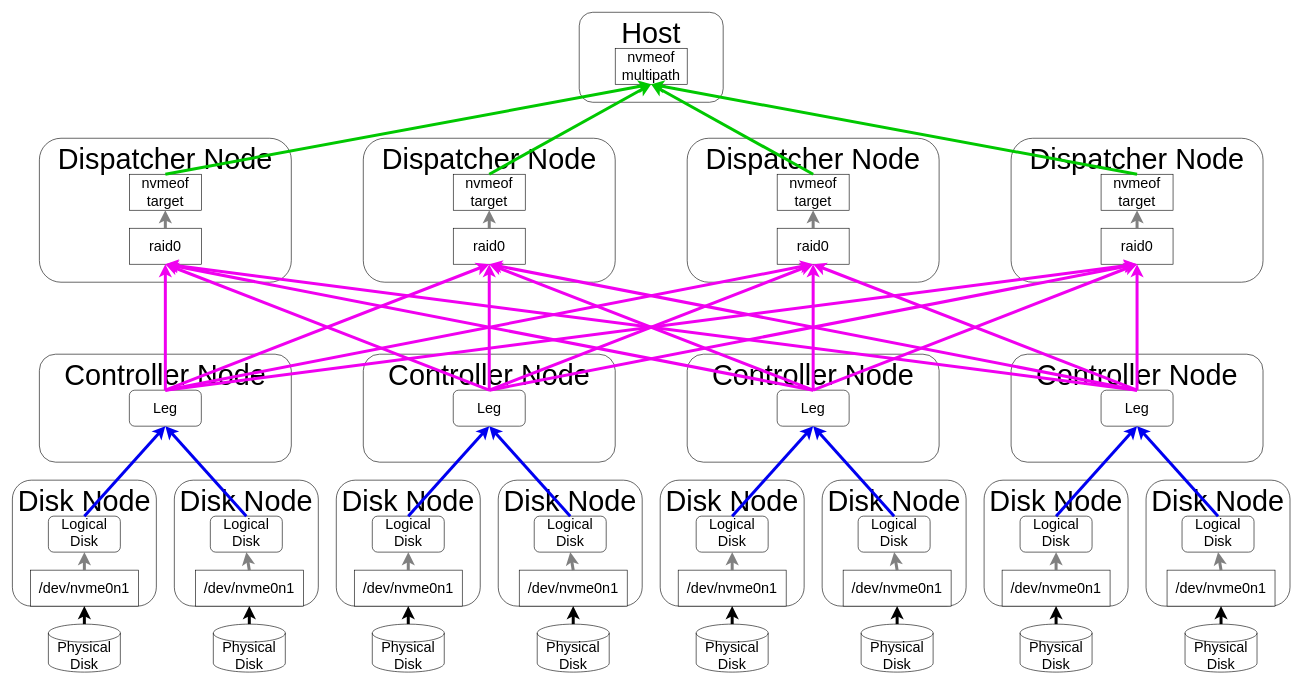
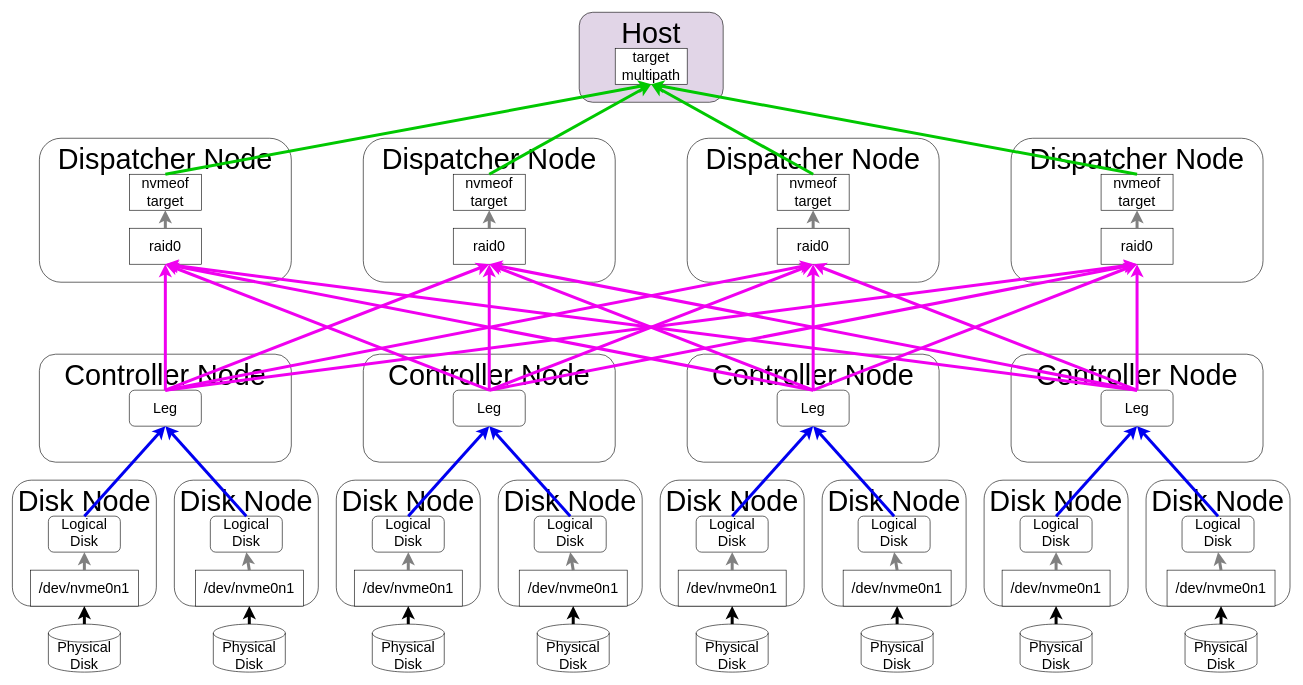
node "Host": fillcolor #ffffff -> #e1d5e7
node "nvmeof multipath": label "nvmeof multipath" -> "target multipath"
